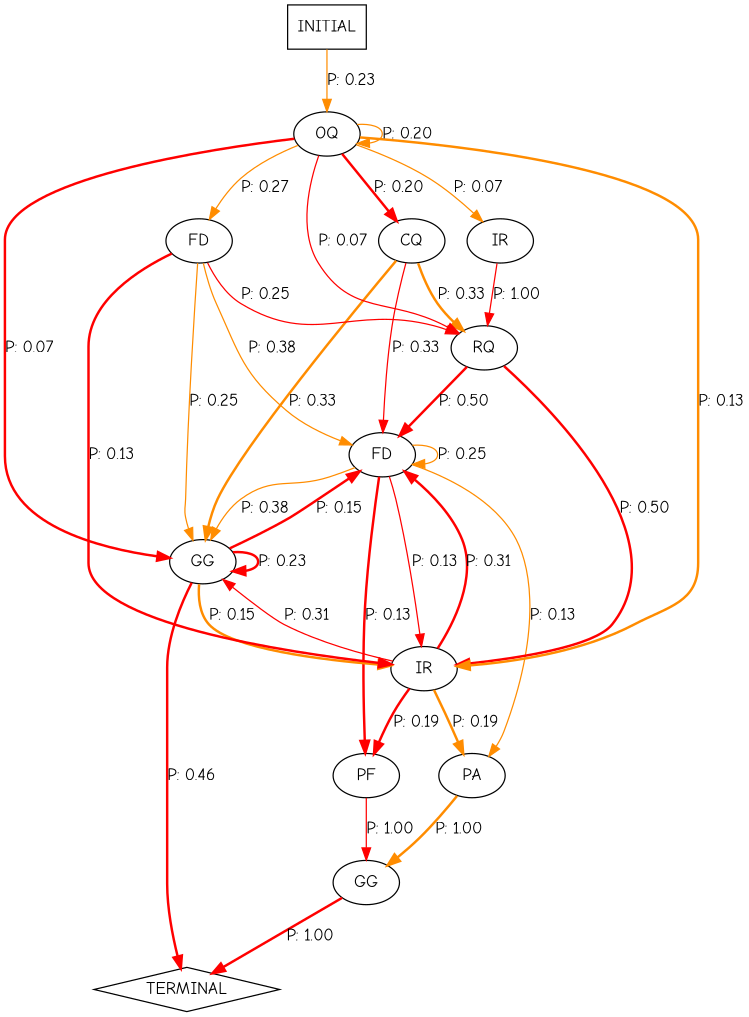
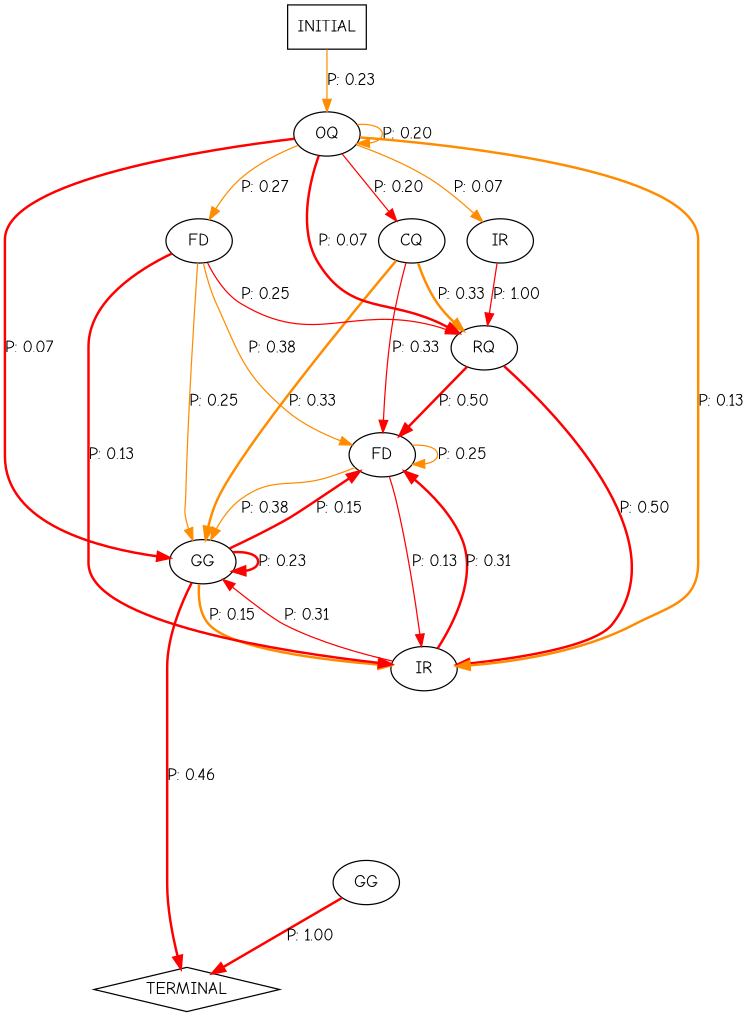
edge "OQ" -> "CQ": style bold -> solid
edge "OQ" -> "RQ": style solid -> bold
node "PF": removed
node "PA": removed
